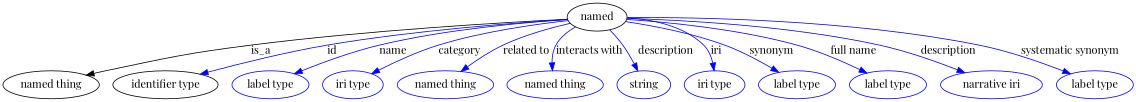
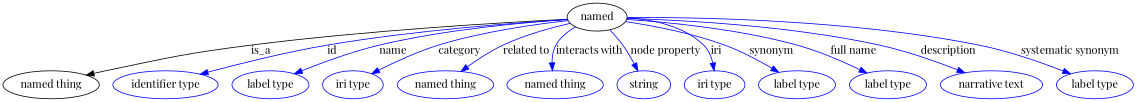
edge "named" -> "string": label "description" -> "node property"
node "identifier type": color black -> blue
node "narrative iri": label "narrative iri" -> "narrative text"
